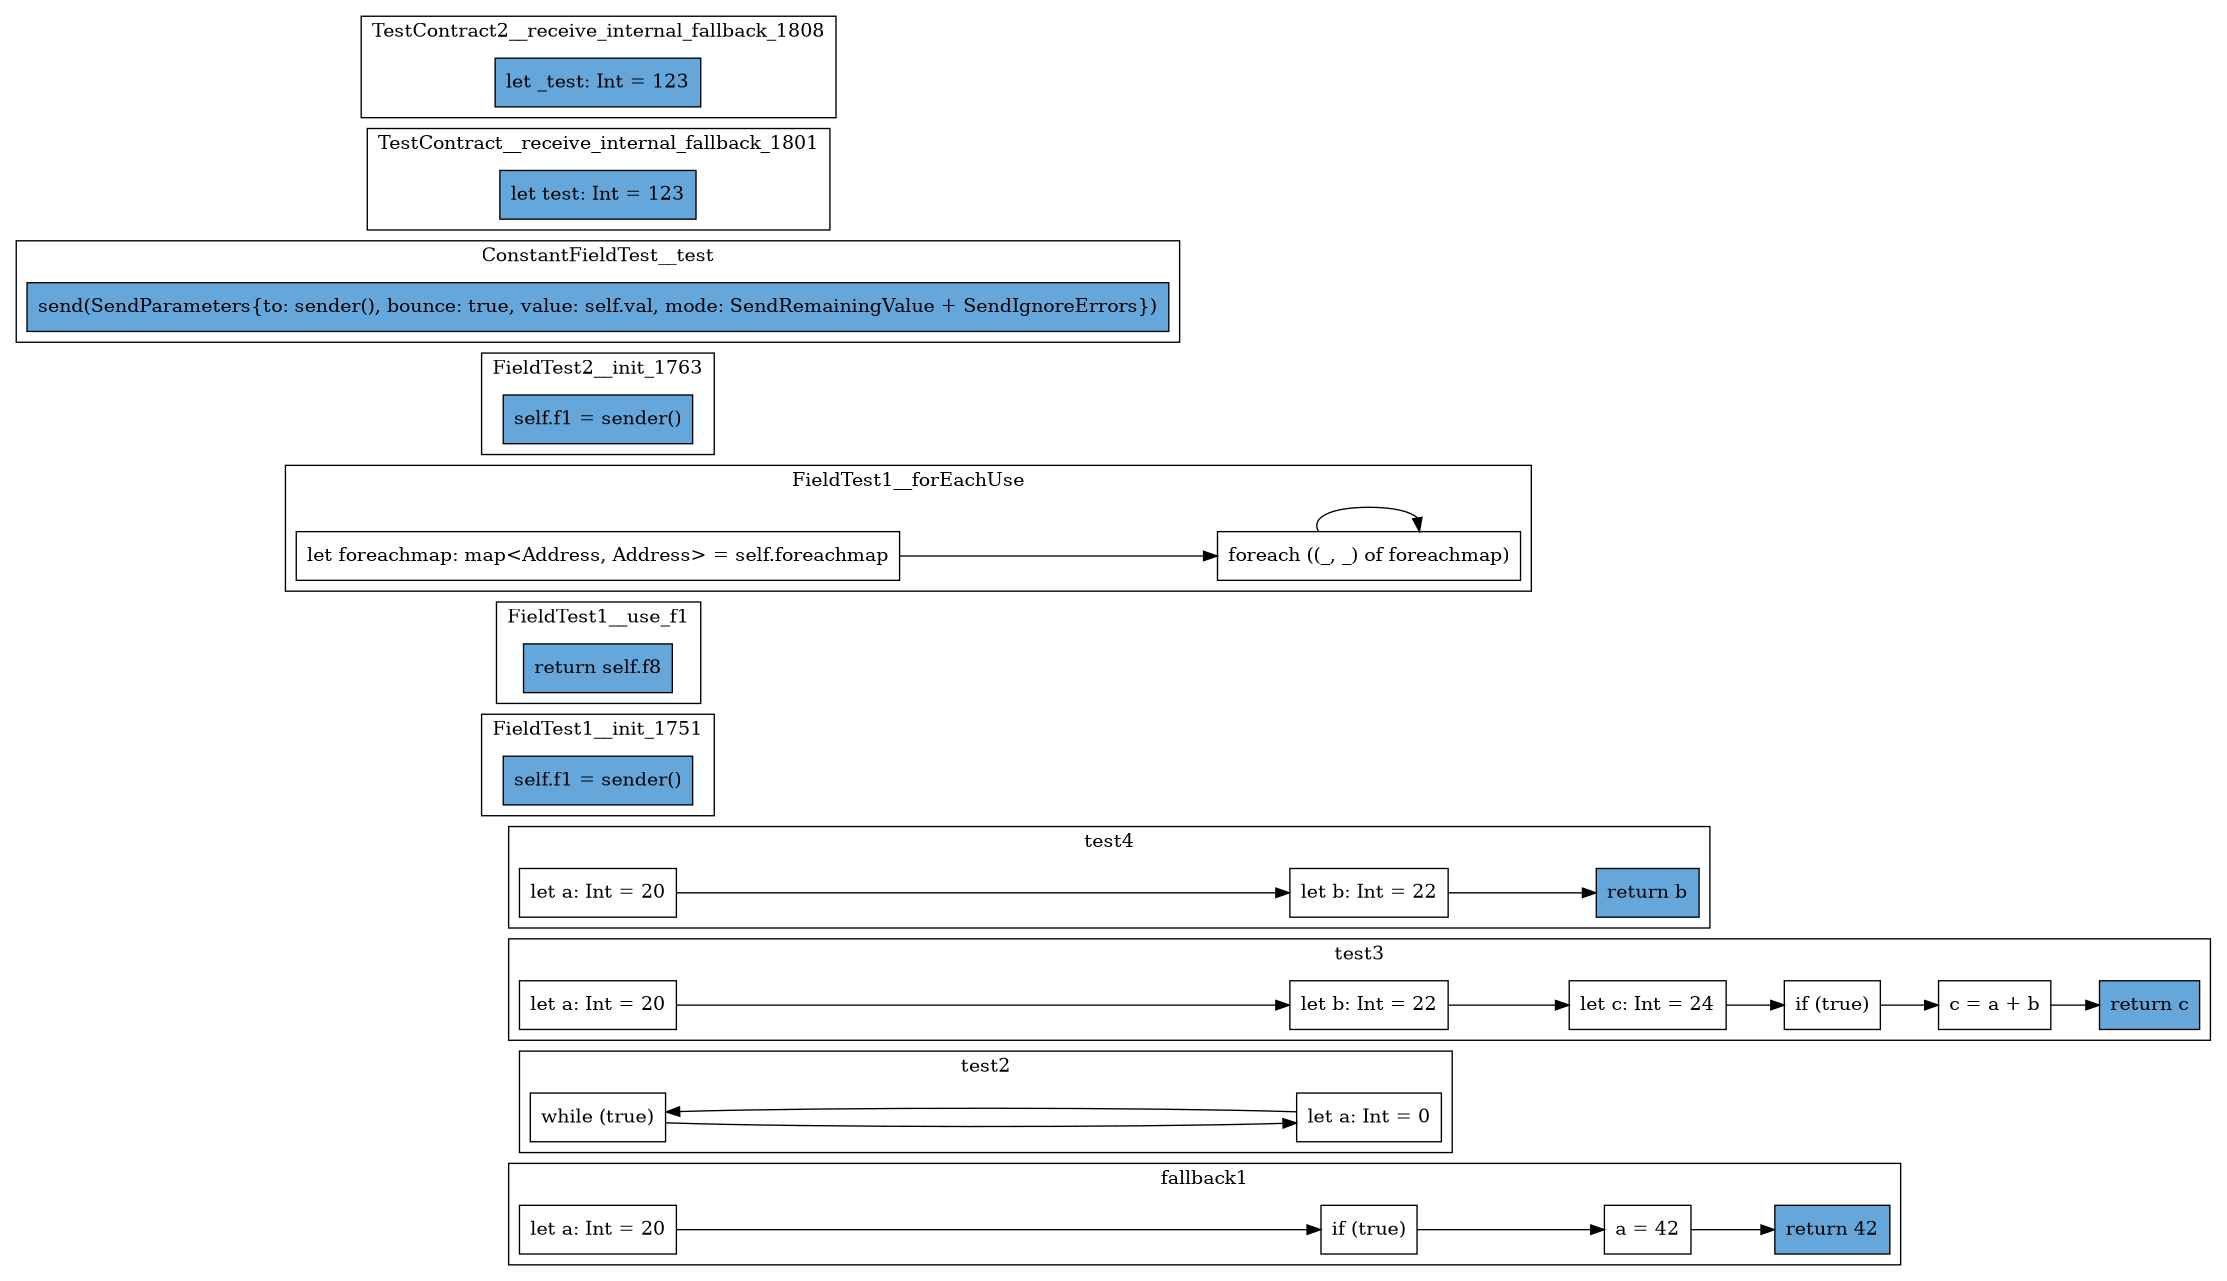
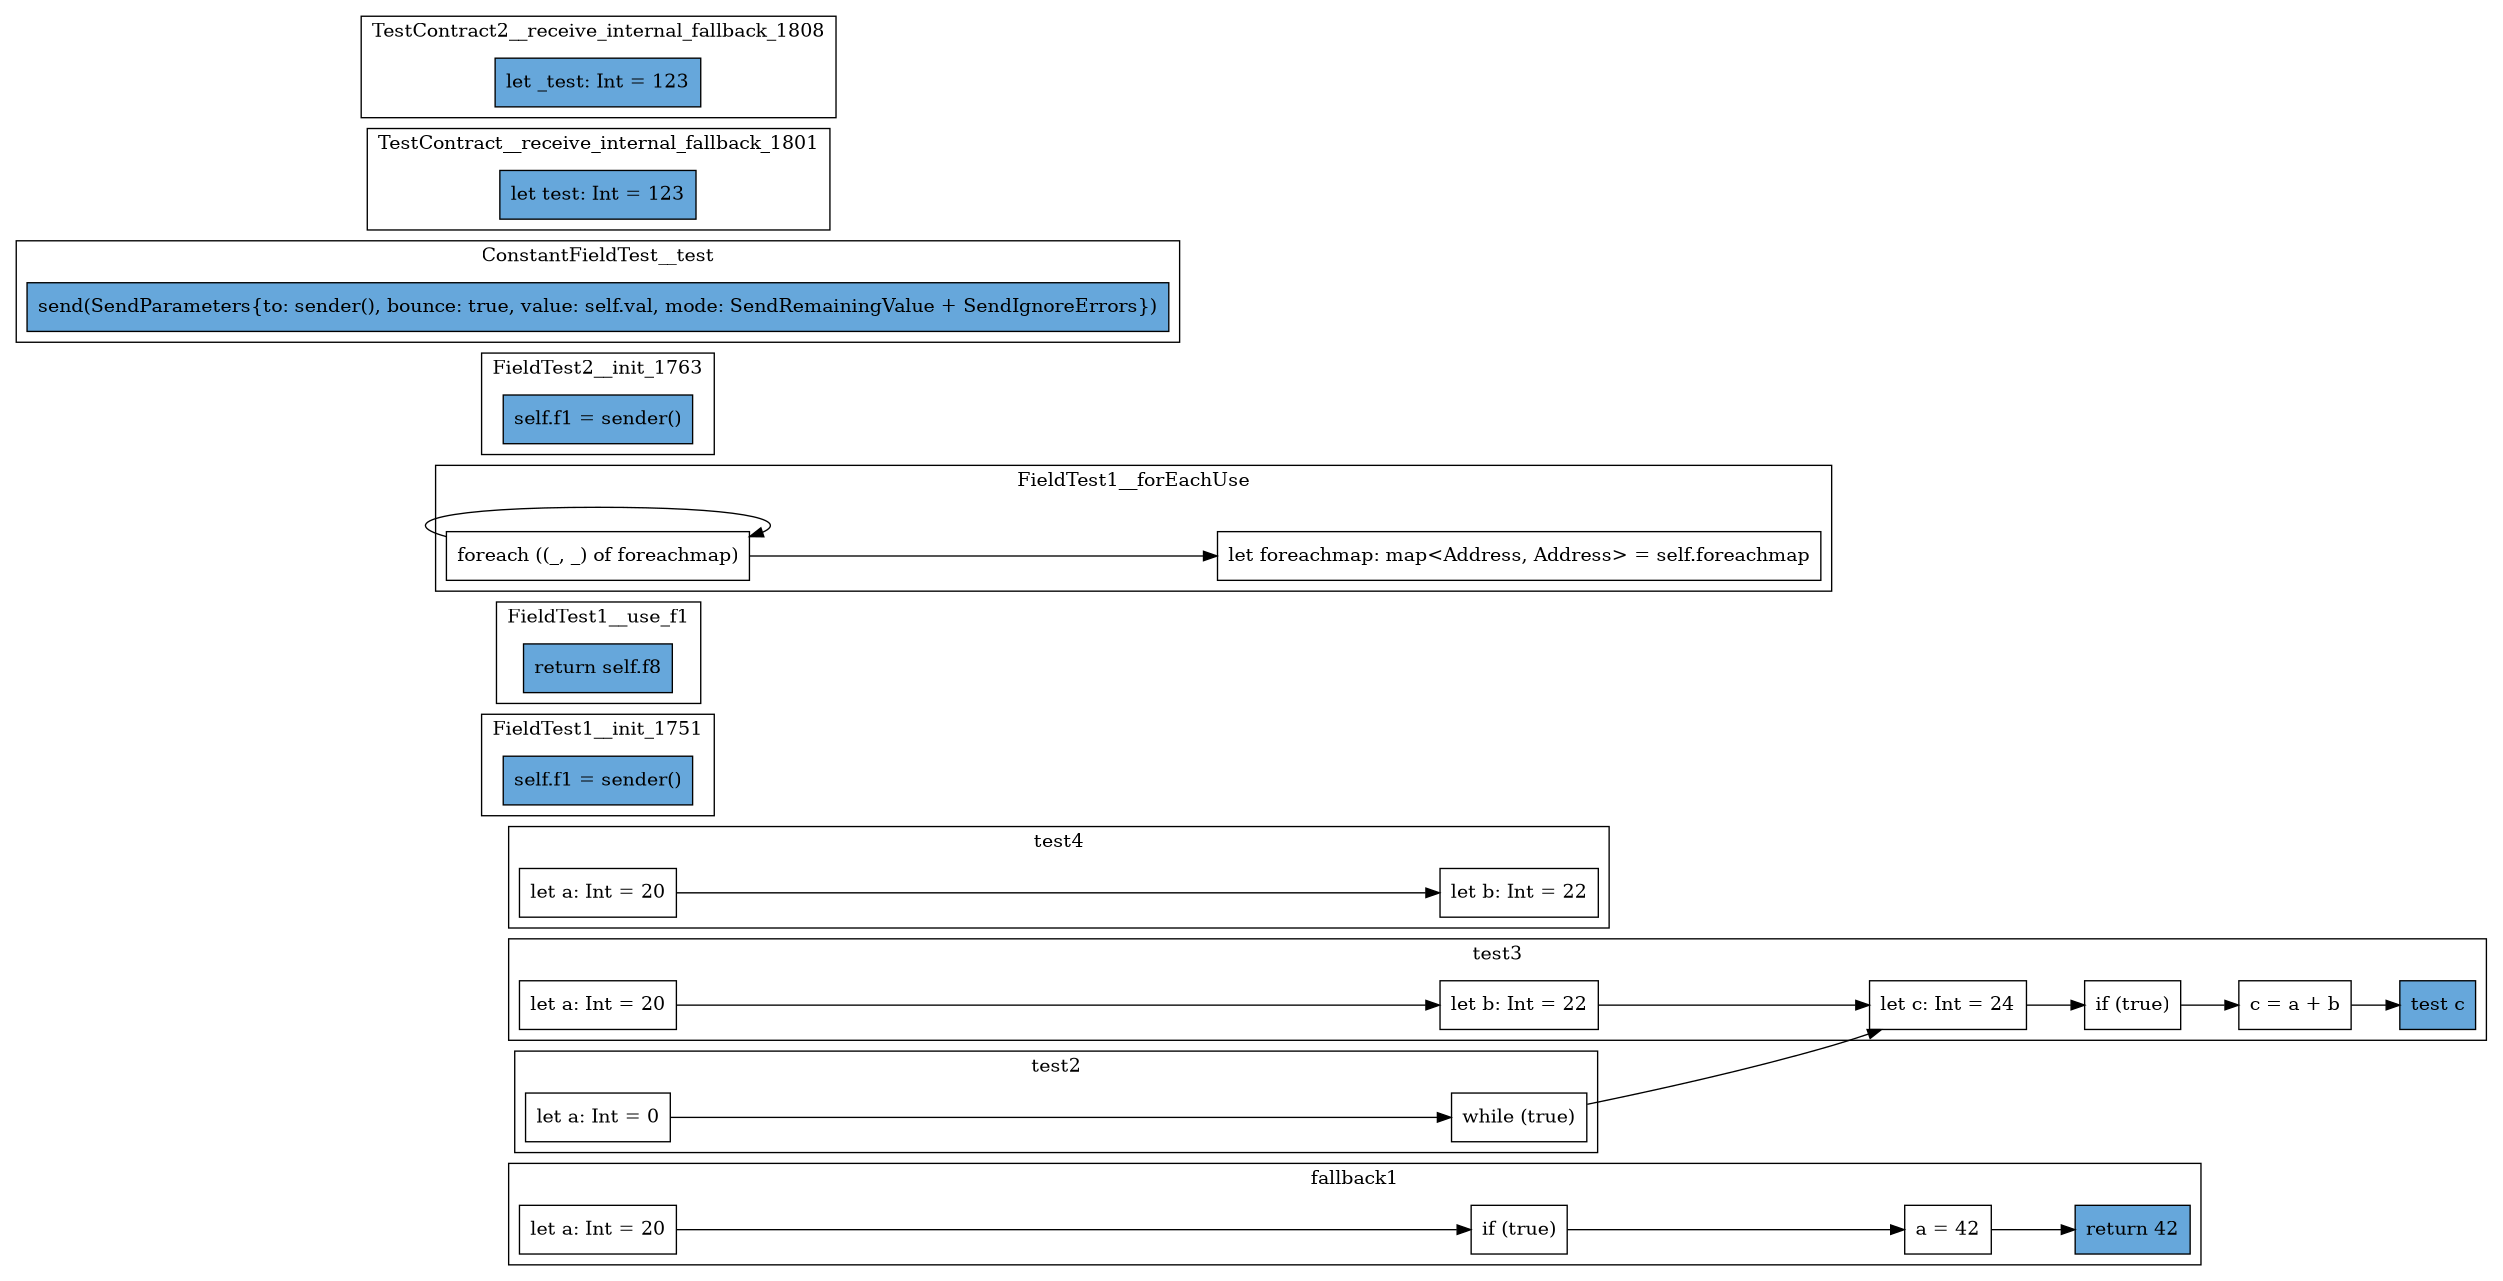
edge "let foreachmap: map<Address, Address> = self.foreachmap" -> "foreach ((_, _) of foreachmap)": reversed
node "return b": removed
node "return c": label "return c" -> "test c"
edge "while (true)" -> "let a: Int = 0": now "while (true)" -> "let c: Int = 24"
